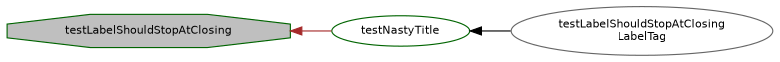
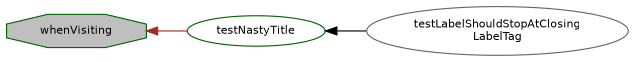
node "testLabelShouldStopAtClosing": label "testLabelShouldStopAtClosing" -> "whenVisiting"
